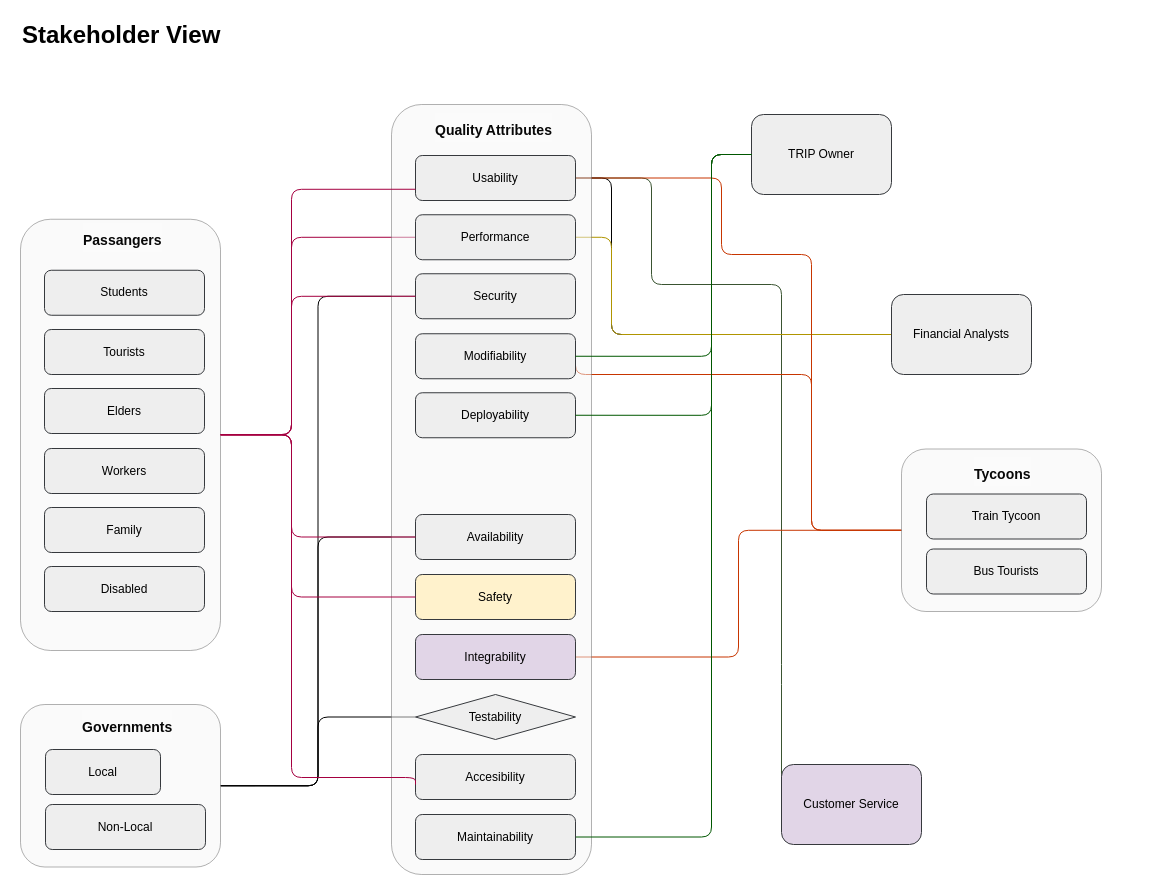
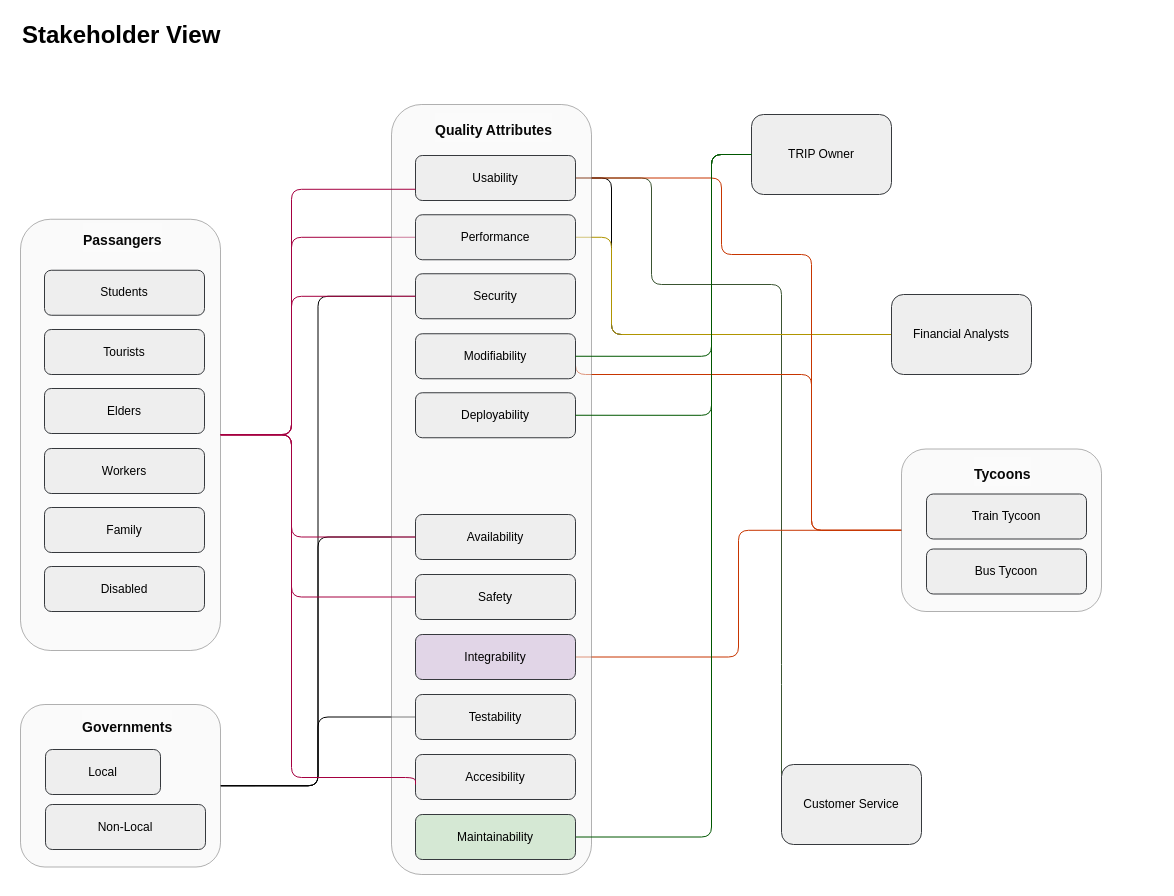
node "Bus Tourists": label "Bus Tourists" -> "Bus Tycoon"
node "Safety": fillcolor #fff2cc -> #eeeeee
node "Testability": shape diamond -> rounded rectangle
node "Customer Service": fillcolor #e1d5e7 -> #eeeeee
node "Maintainability": fillcolor #eeeeee -> #d5e8d4
